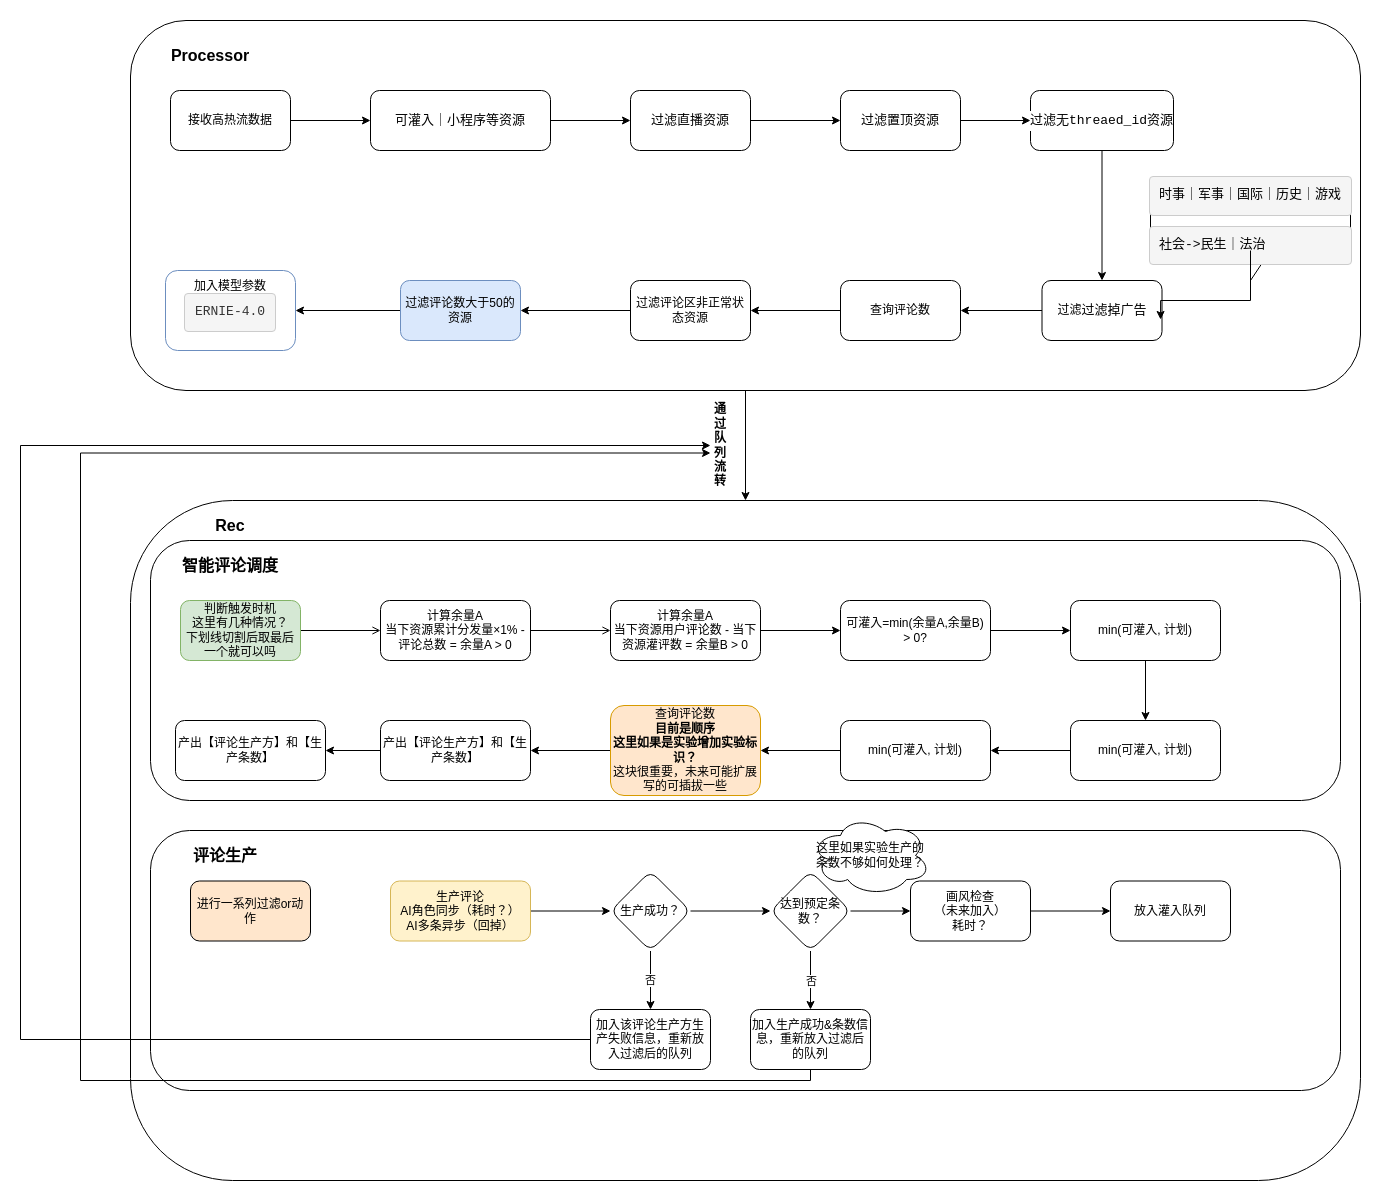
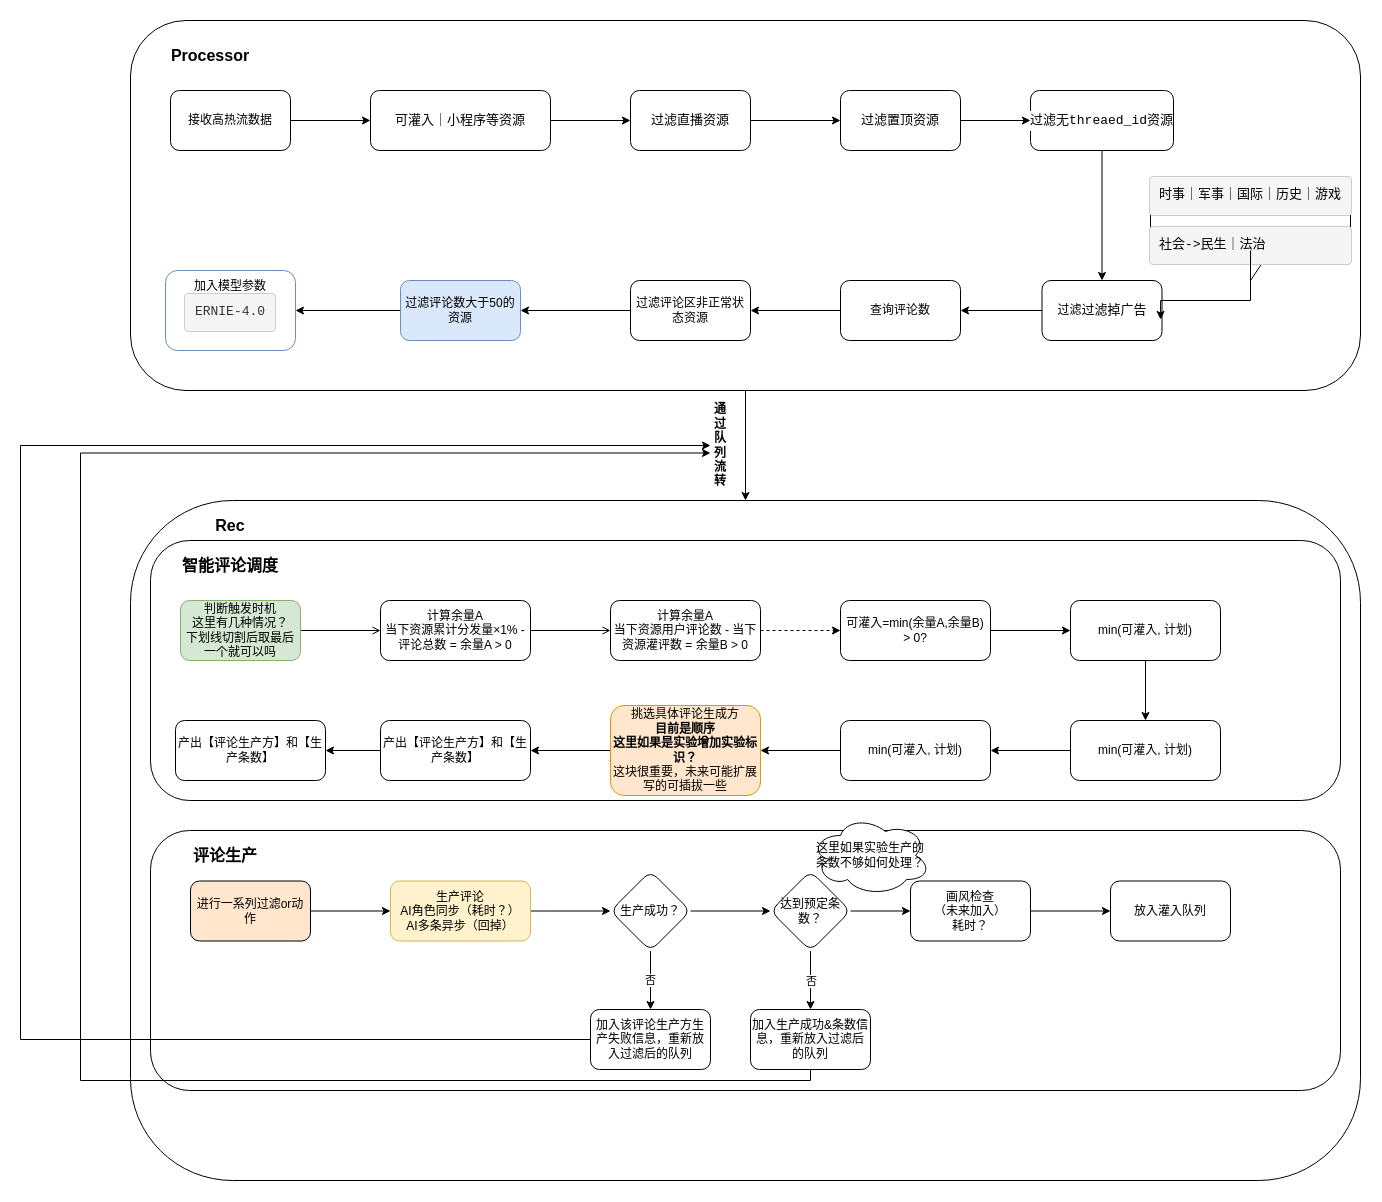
edge "计算余量A 当下资源用户评论数 - 当下资源灌评数 = 余量B > 0" -> "可灌入=min(余量A,余量B) > 0?": style solid -> dashed
node "查询评论数 目前是顺序 这里如果是实验增加实验标识？ 这块很重要，未来可能扩展写的可插拔一些": label "查询评论数 目前是顺序 这里如果是实验增加实验标识？ 这块很重要，未来可能扩展写的可插拔一些" -> "挑选具体评论生成方 目前是顺序 这里如果是实验增加实验标识？ 这块很重要，未来可能扩展写的可插拔一些"
edge "进行一系列过滤or动作" -> "生产评论 AI角色同步（耗时？） AI多条异步（回掉）": added
